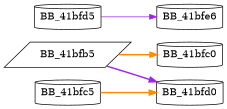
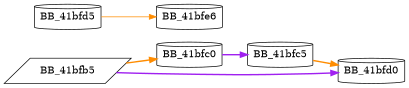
edge "BB_41bfd5" -> "BB_41bfe6": color purple -> darkorange
edge "BB_41bfc0" -> "BB_41bfc5": added
